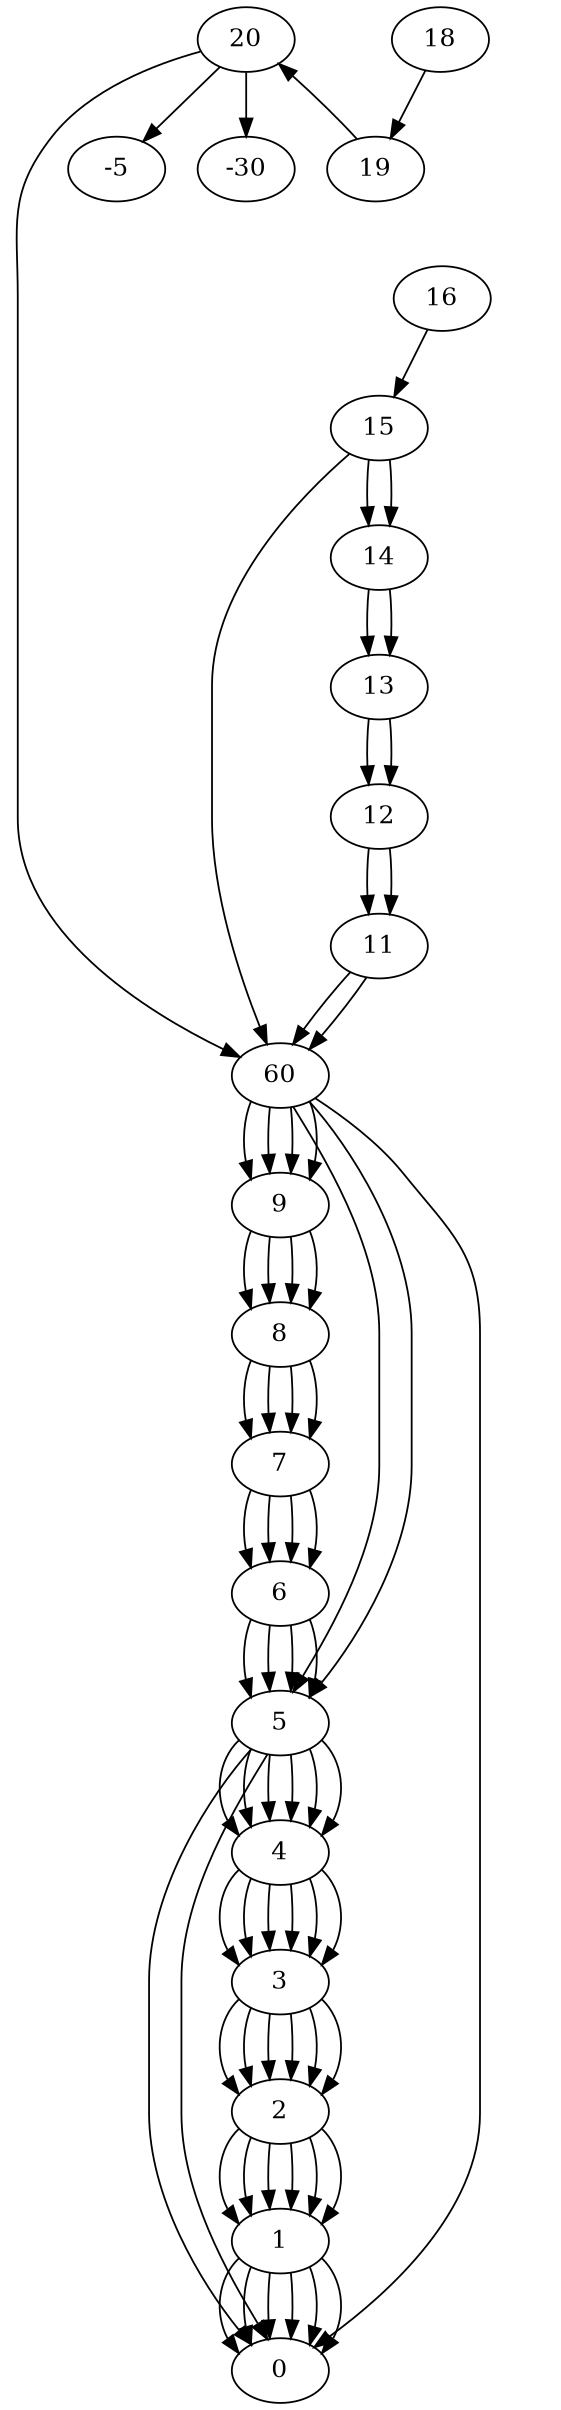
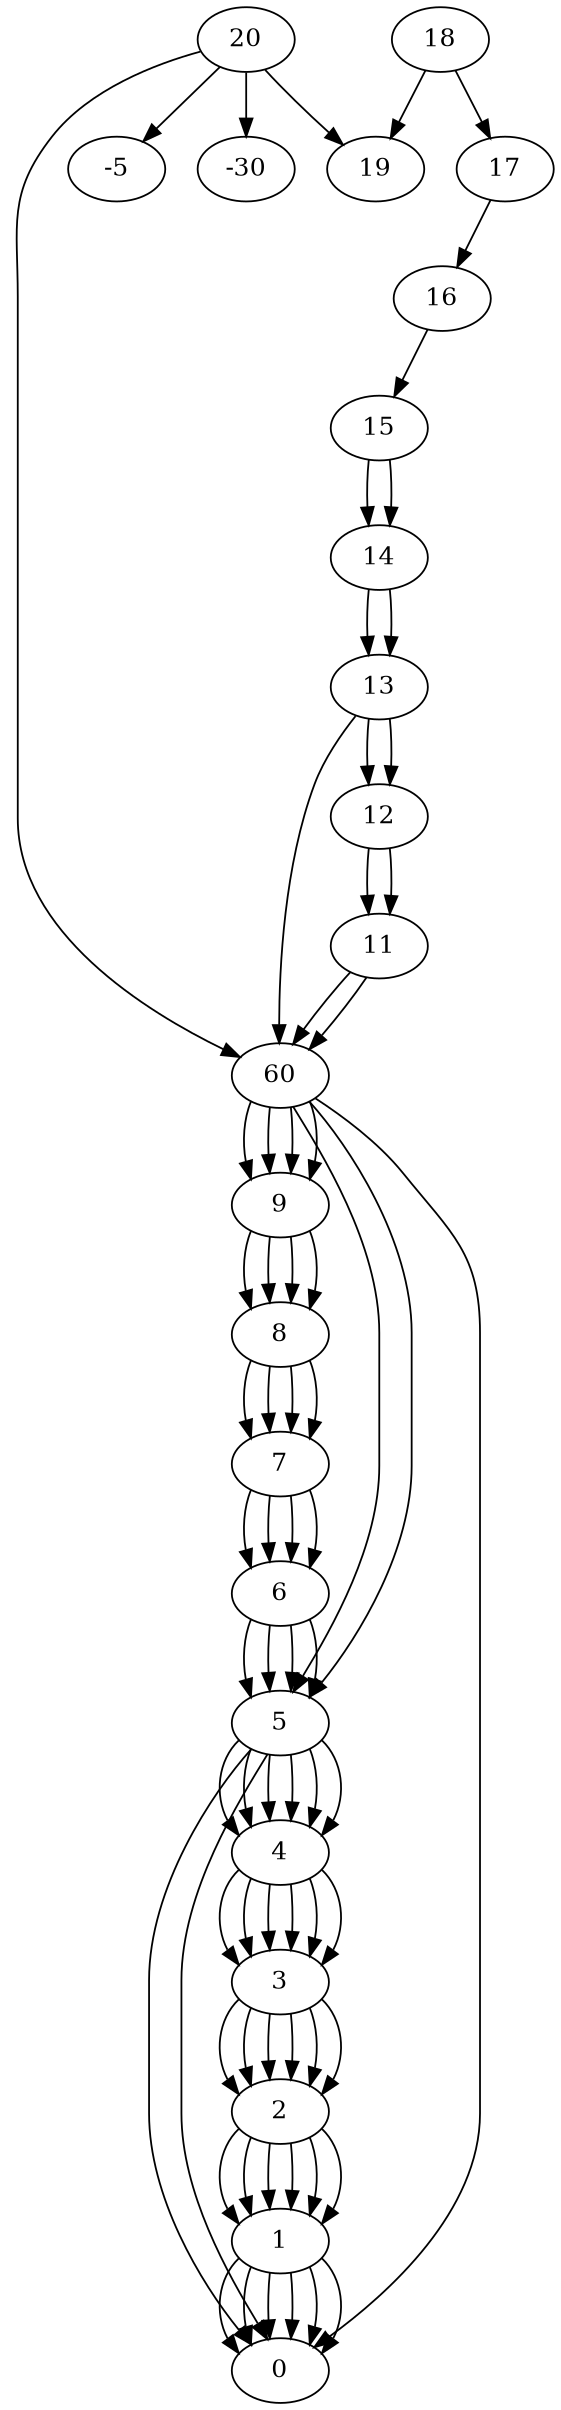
edge "19" -> "20": reversed
node "17": added
edge "15" -> "60": now "13" -> "60"
